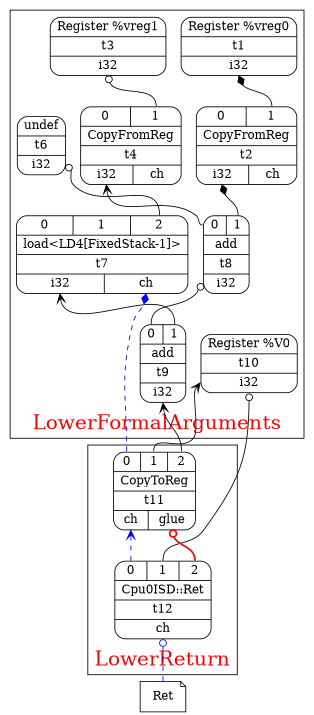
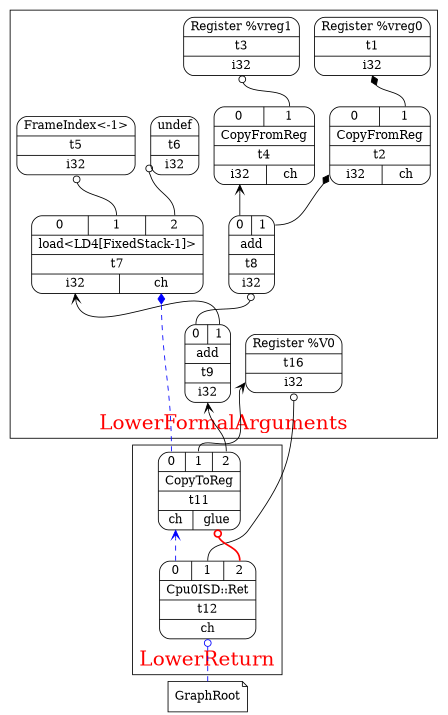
node "FrameIndex<-1>": added
node "Register %V0": text "t10" -> "t16"
node "Ret": label "Ret" -> "GraphRoot"
